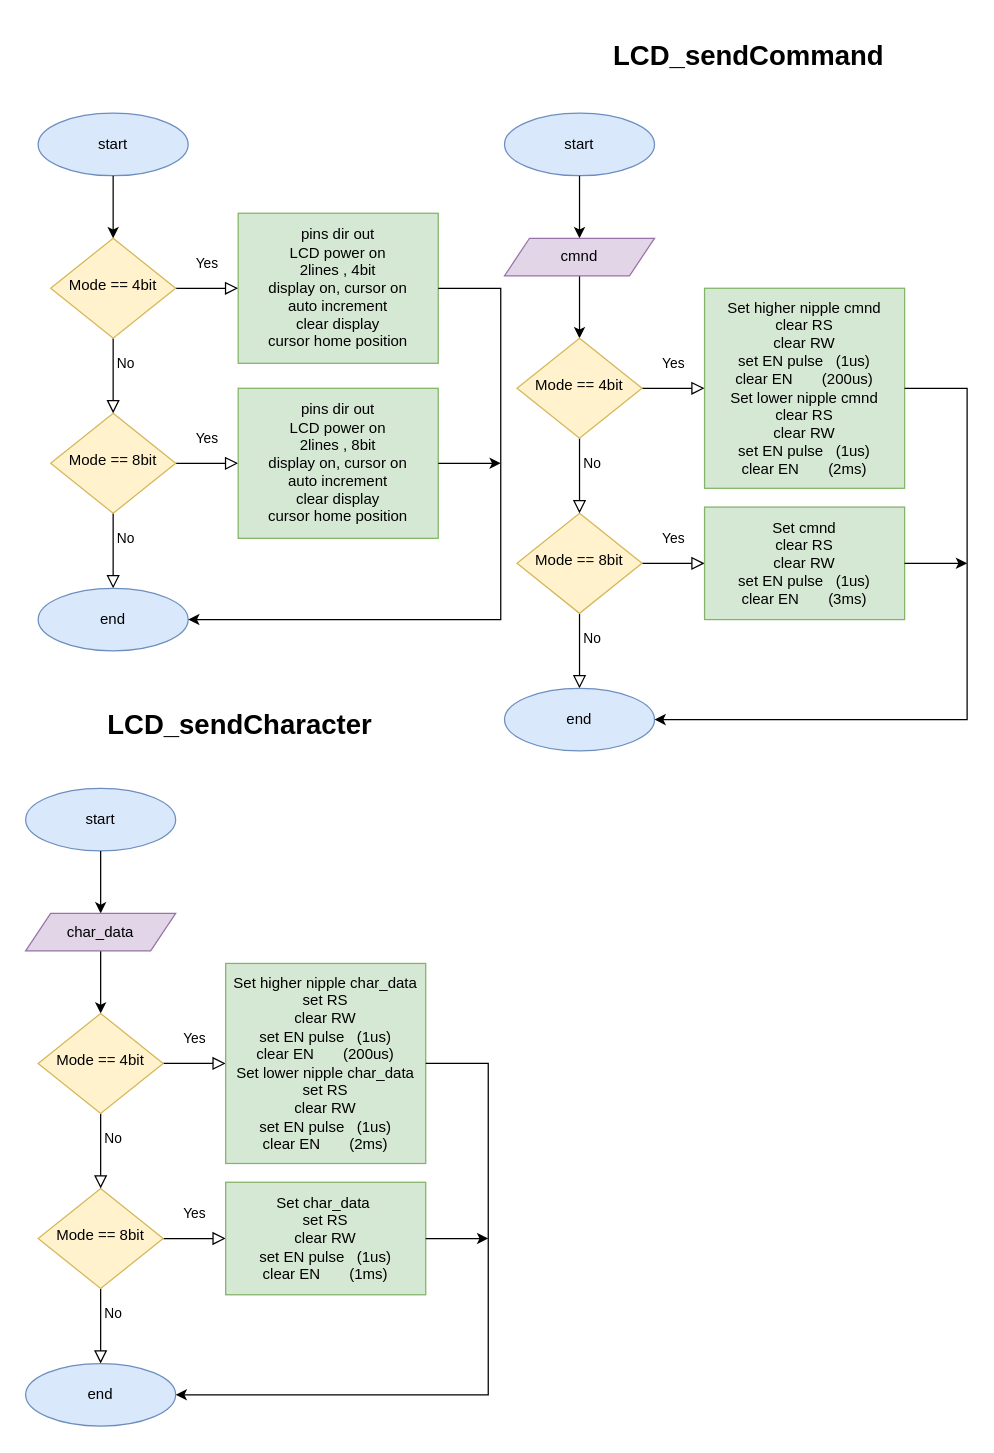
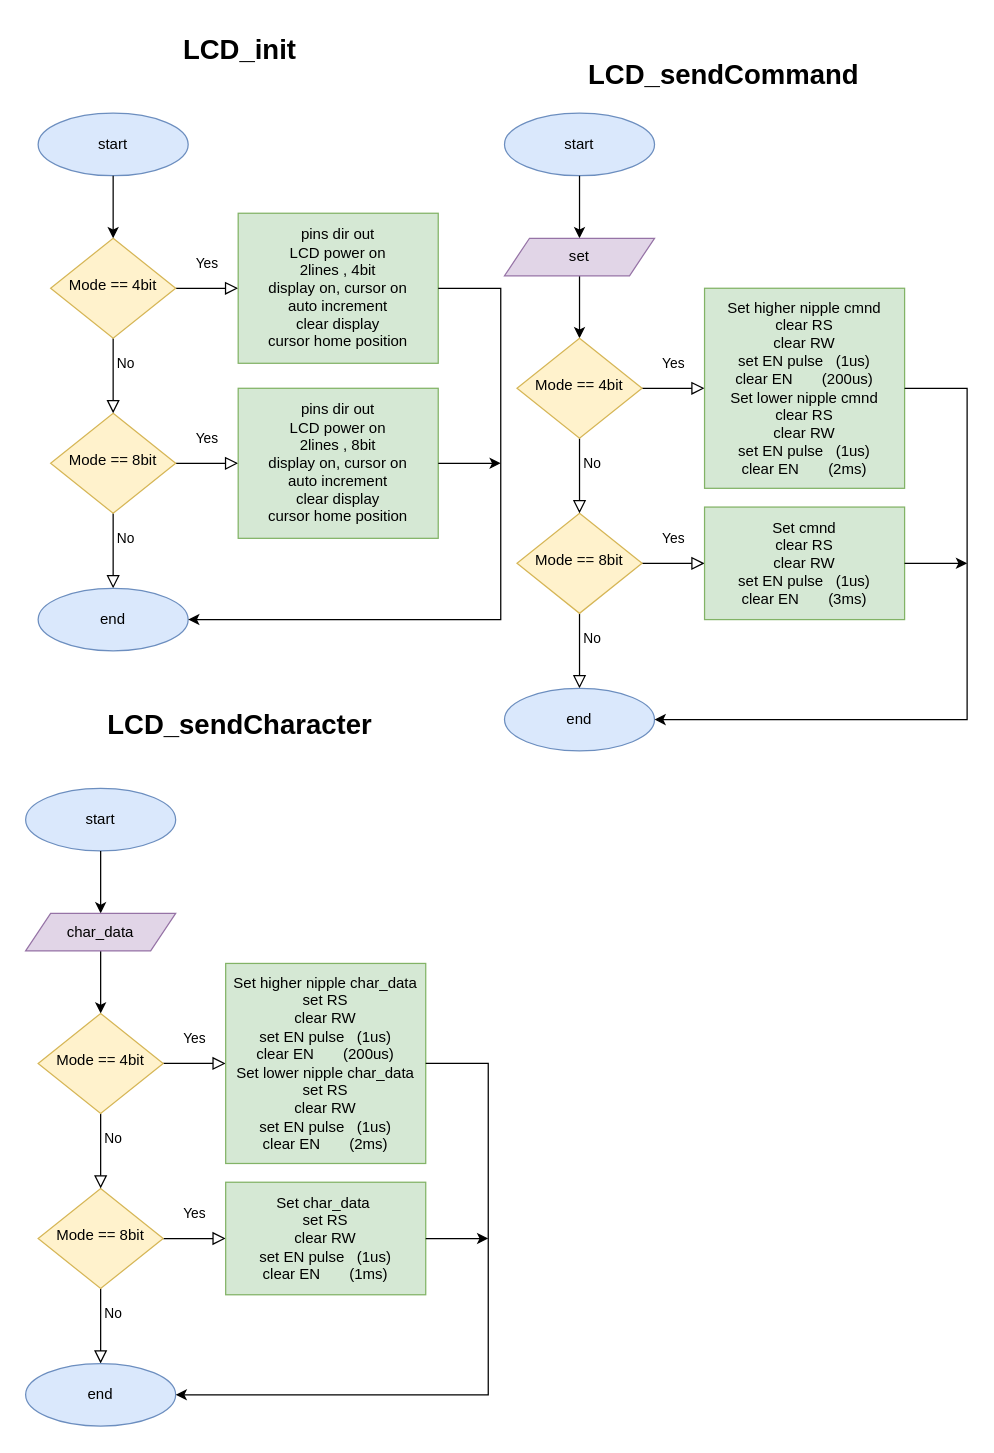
node "LCD_init": added
node "LCD_sendCommand": moved (748, 57) -> (723, 76)
node "cmnd": label "cmnd" -> "set"
